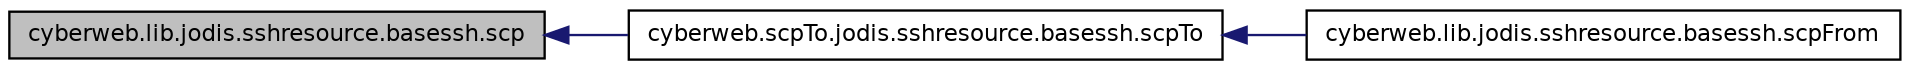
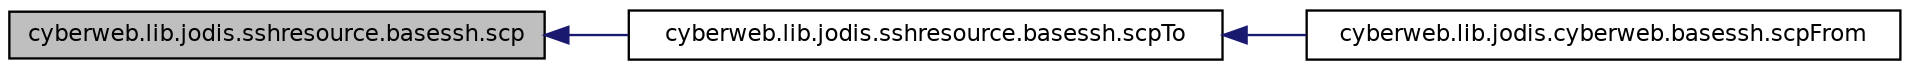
node "cyberweb.scpTo.jodis.sshresource.basessh.scpTo": label "cyberweb.scpTo.jodis.sshresource.basessh.scpTo" -> "cyberweb.lib.jodis.sshresource.basessh.scpTo"
node "cyberweb.lib.jodis.sshresource.basessh.scpFrom": label "cyberweb.lib.jodis.sshresource.basessh.scpFrom" -> "cyberweb.lib.jodis.cyberweb.basessh.scpFrom"
